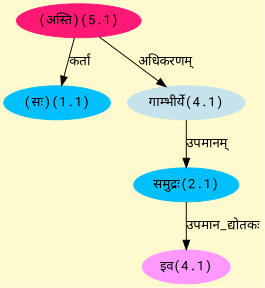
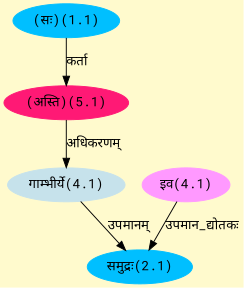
edge "(अस्ति)(5.1)" -> "(सः)(1.1)": reversed
edge "समुद्रः(2.1)" -> "इव(4.1)": reversed
